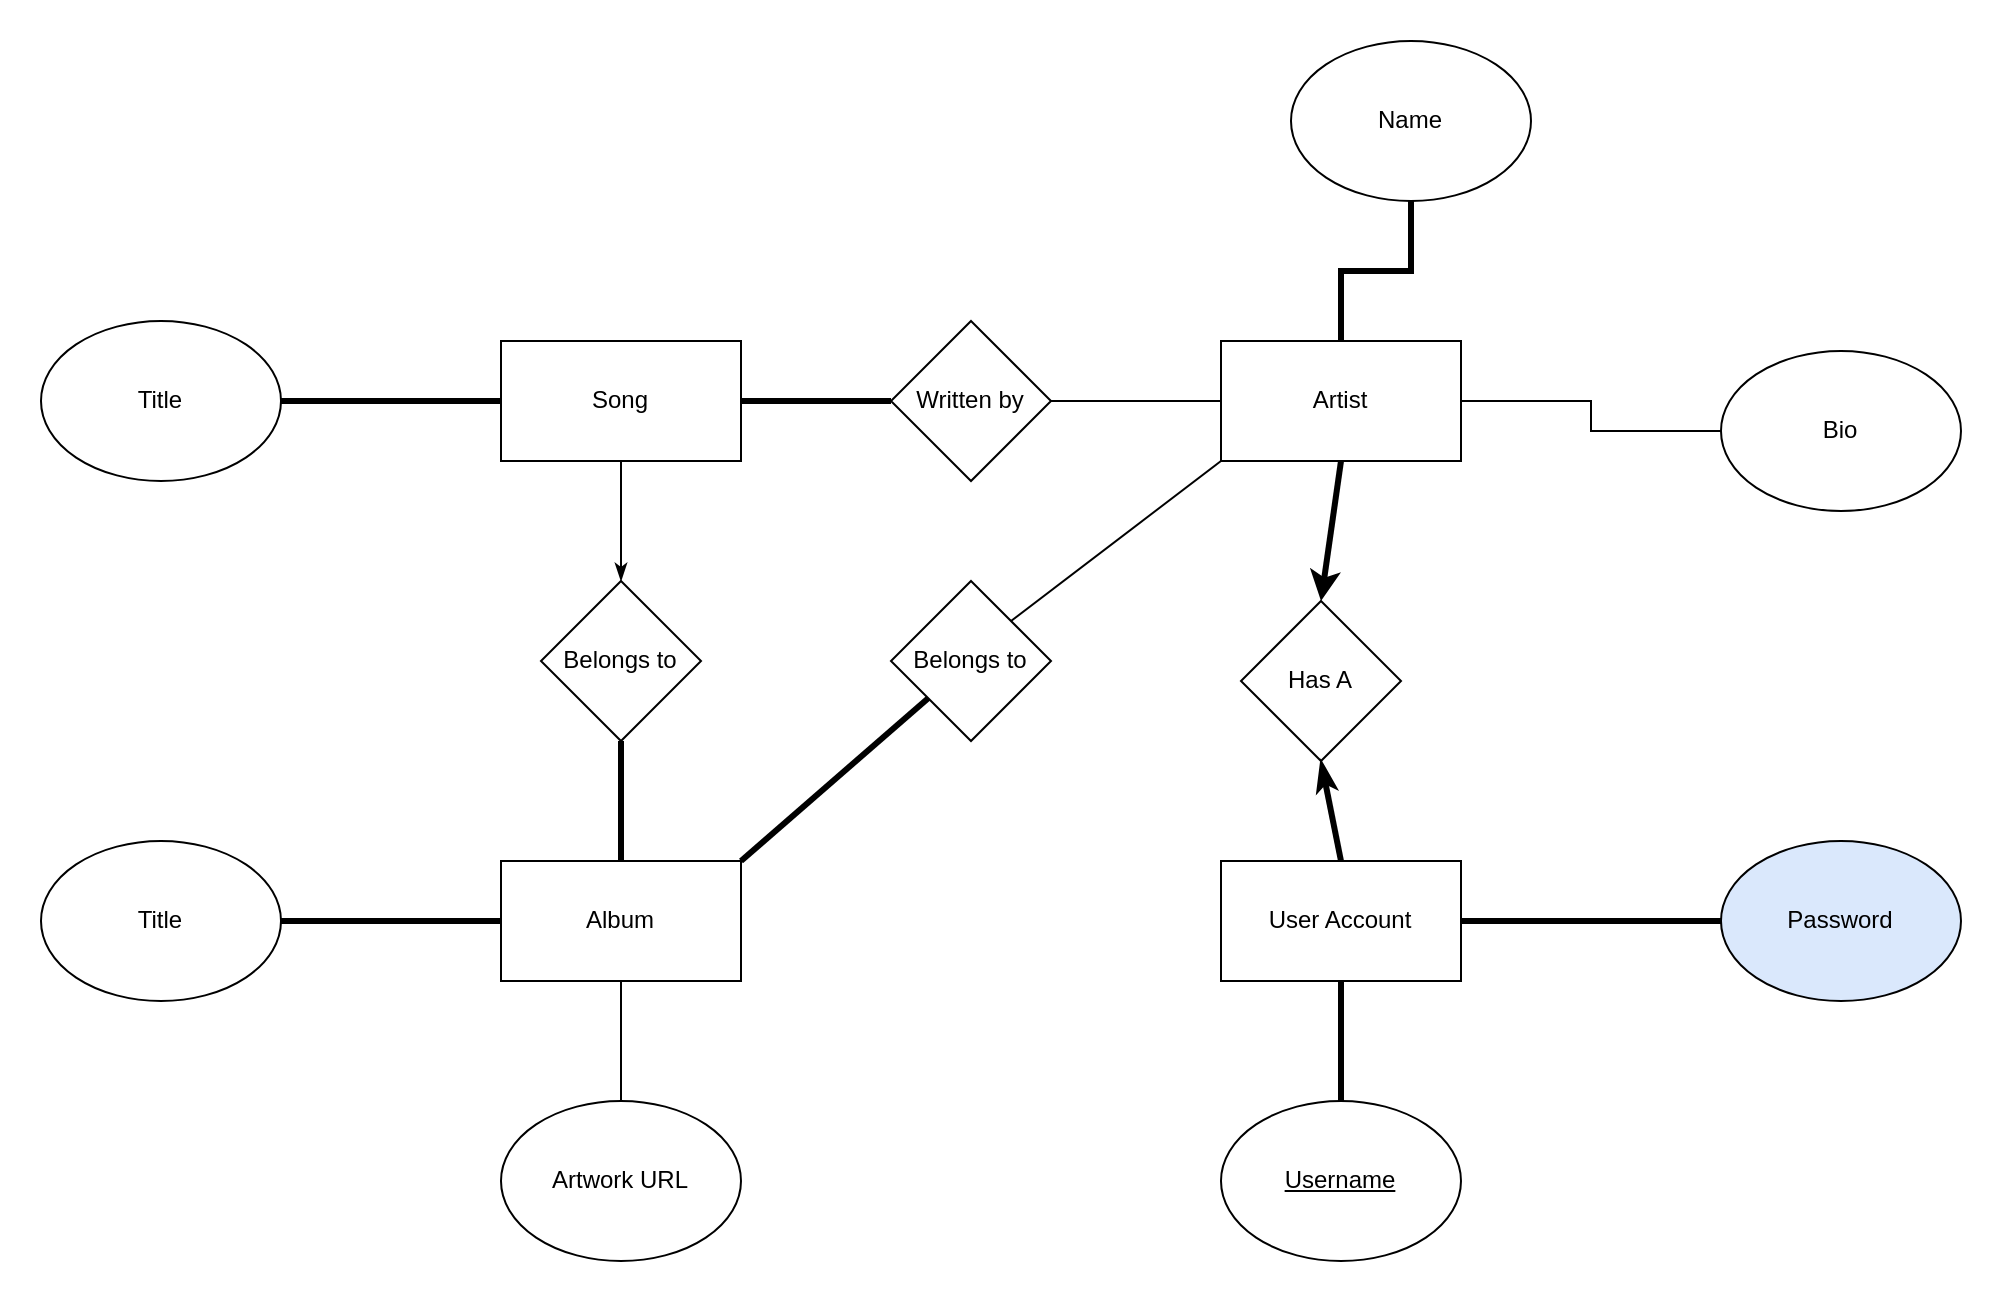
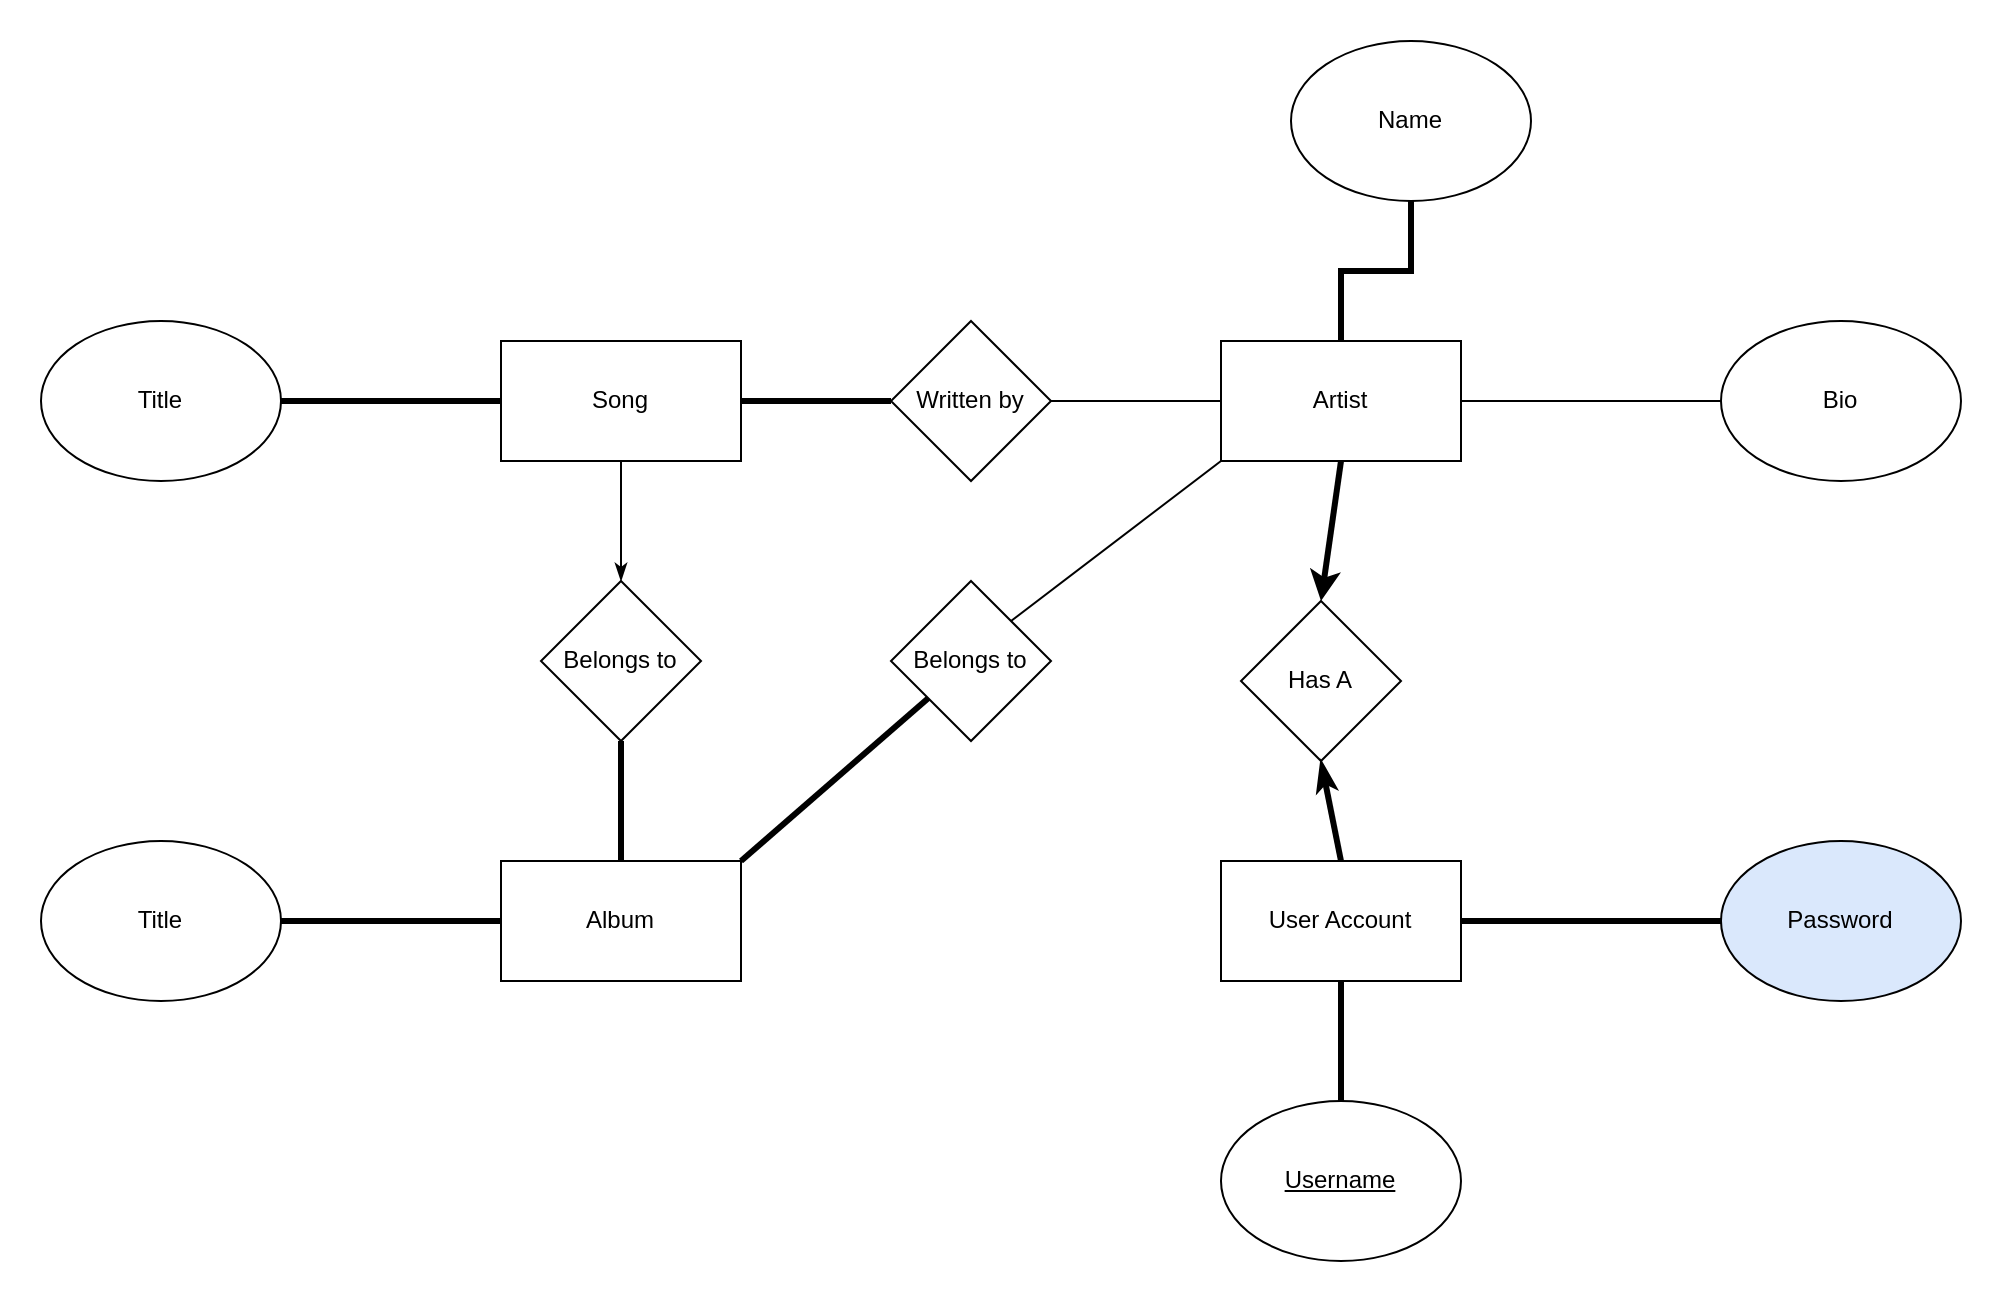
node "Bio": moved (1841, 431) -> (1841, 401)
edge "Album" -- "Artwork URL": removed
node "Artwork URL": removed
